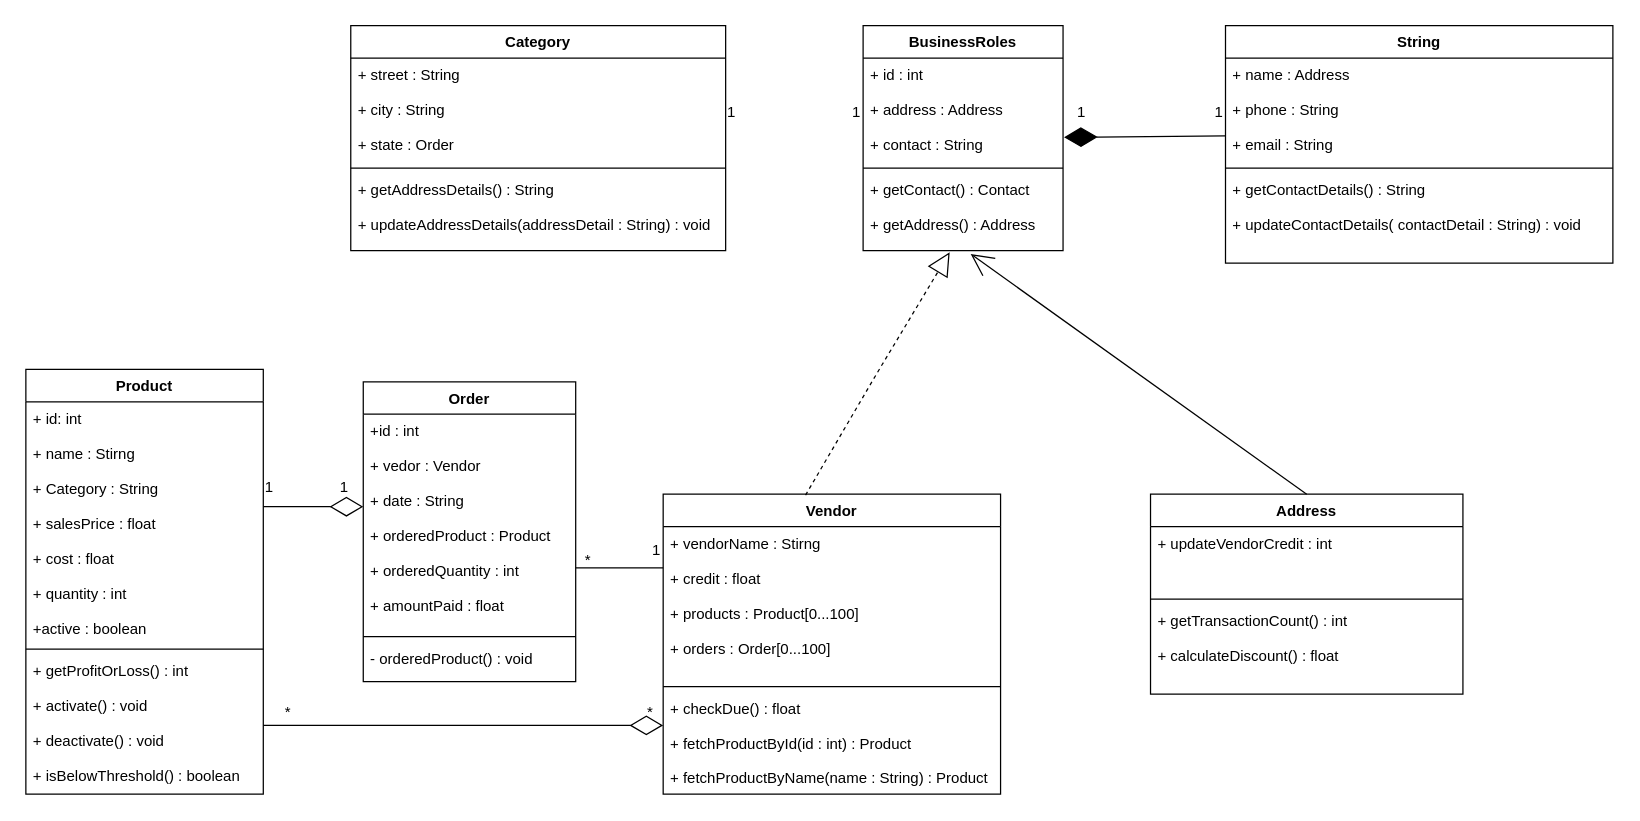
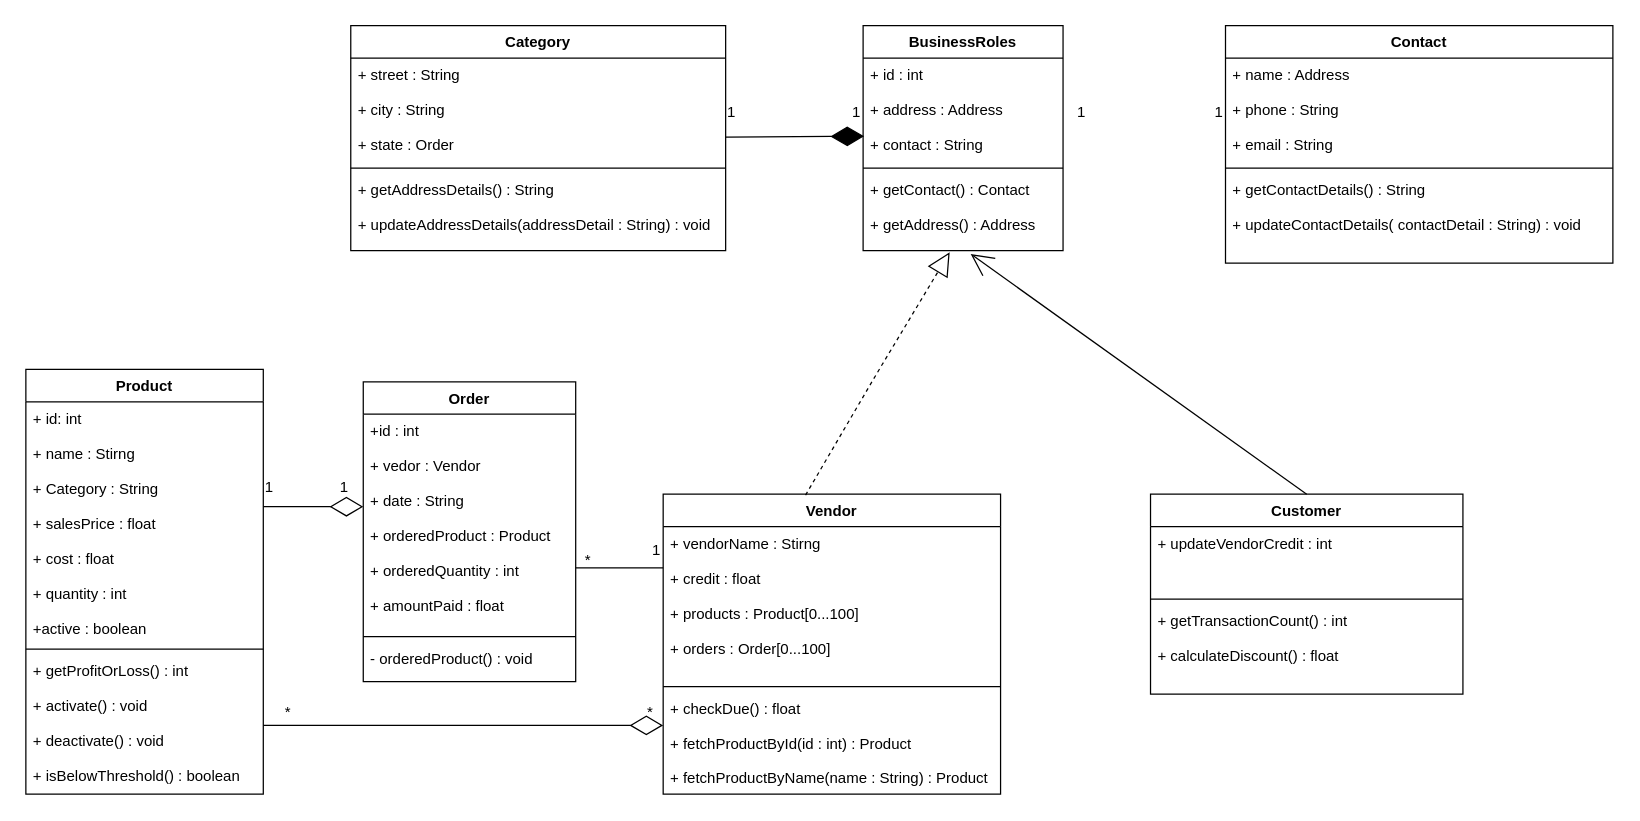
node "String": label "String" -> "Contact"
edge "+ street : String + city : String + state : Order" -> "+ id : int + address : Address + contact : String": added
edge "+ name : Address + phone : String + email : String" -> "+ id : int + address : Address + contact : String": removed
node "Address": label "Address" -> "Customer"
